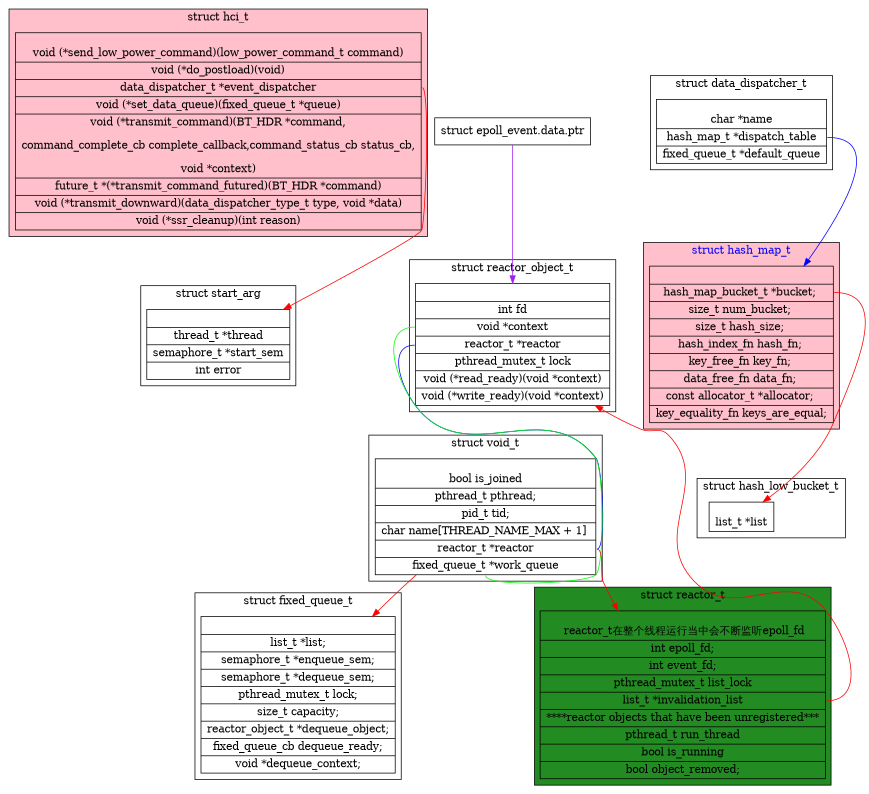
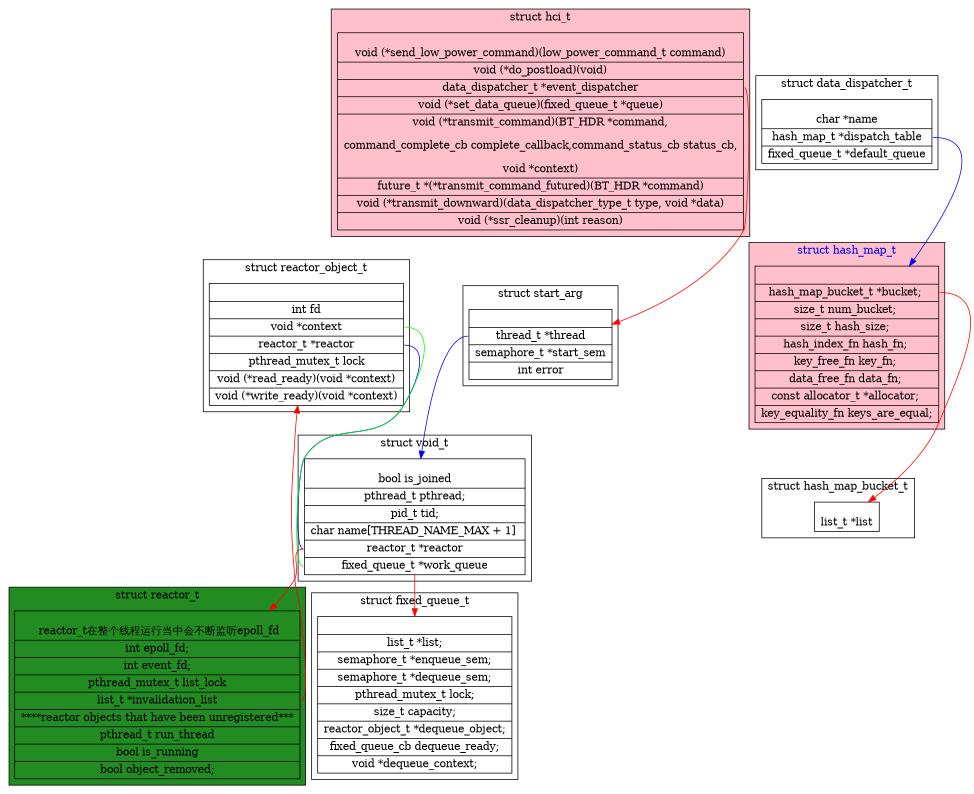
node "struct epoll_event.data.ptr": removed
edge "thread_t *thread" -> "bool is_joined": added
cluster "struct hash_low_bucket_t": label "struct hash_low_bucket_t" -> "struct hash_map_bucket_t"
